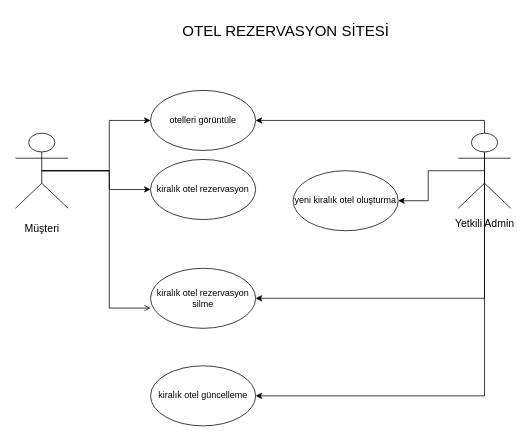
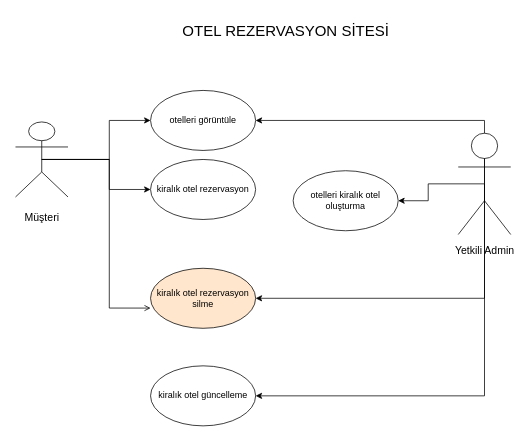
node "Müşteri": moved (42, 171) -> (42, 159)
node "Yetkili Admin": size 53x75 -> 53x101
node "yeni kiralık otel oluşturma": label "yeni kiralık otel oluşturma" -> "otelleri kiralık otel oluşturma"
node "kiralık otel rezervasyon silme": fillcolor #ffffff -> #ffe6cc
